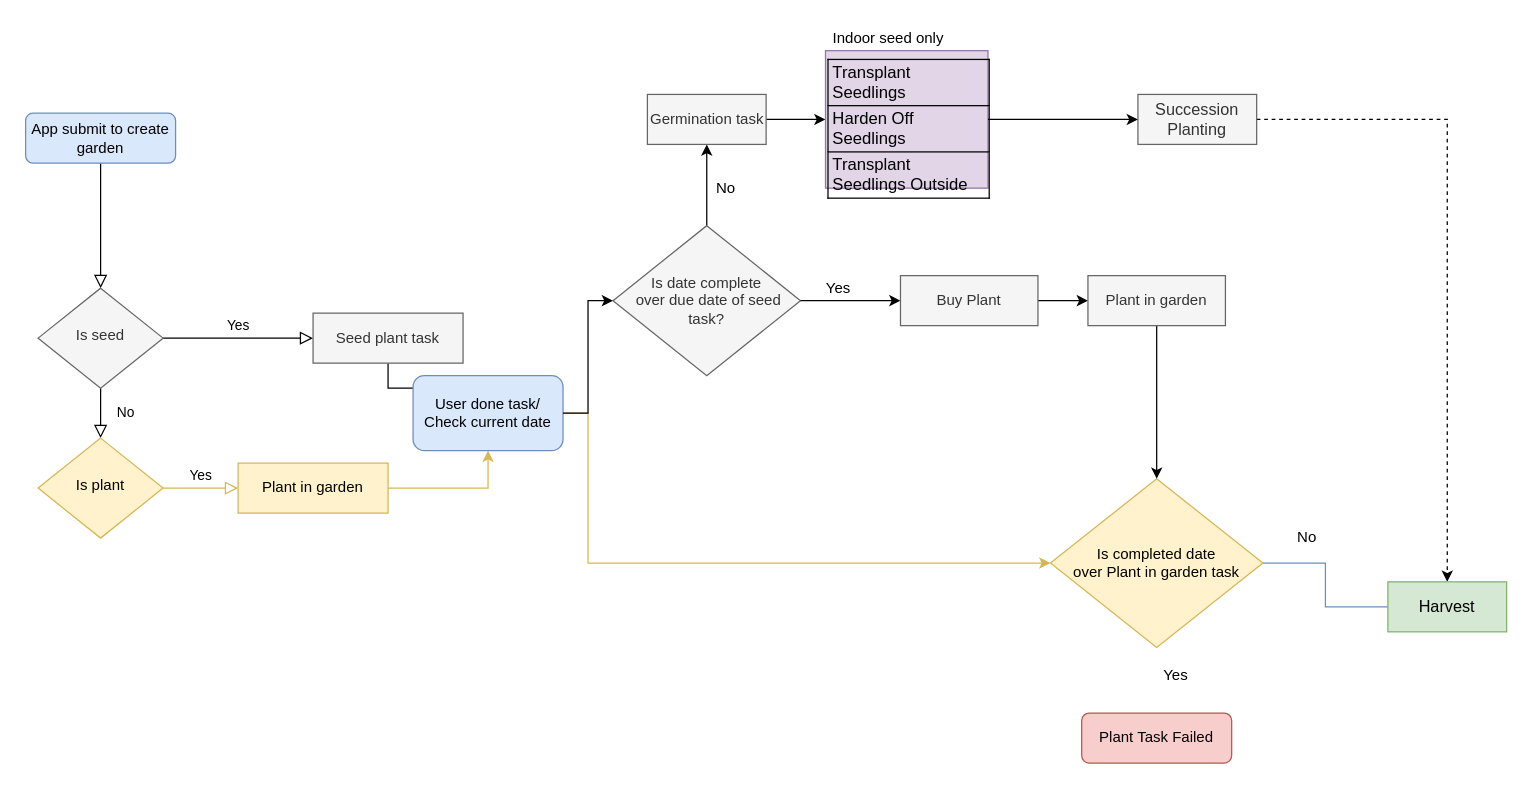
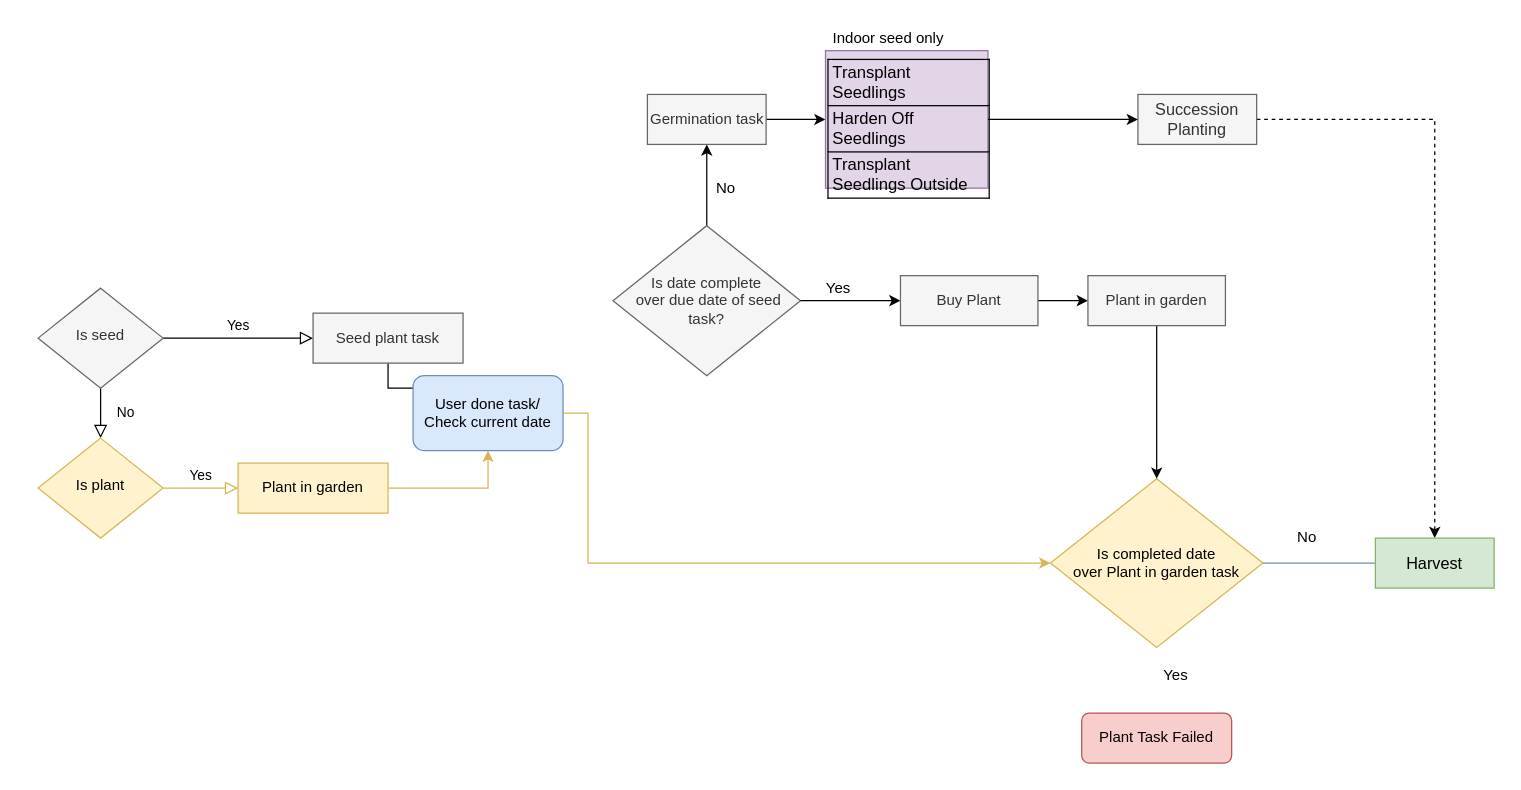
node "App submit to create garden": removed
edge "App submit to create garden" -> "Is seed": removed
edge "User done task/ Check current date" -> "Is date complete over due date of seed task?": removed
node "Harvest": moved (1448, 607) -> (1435, 563)
